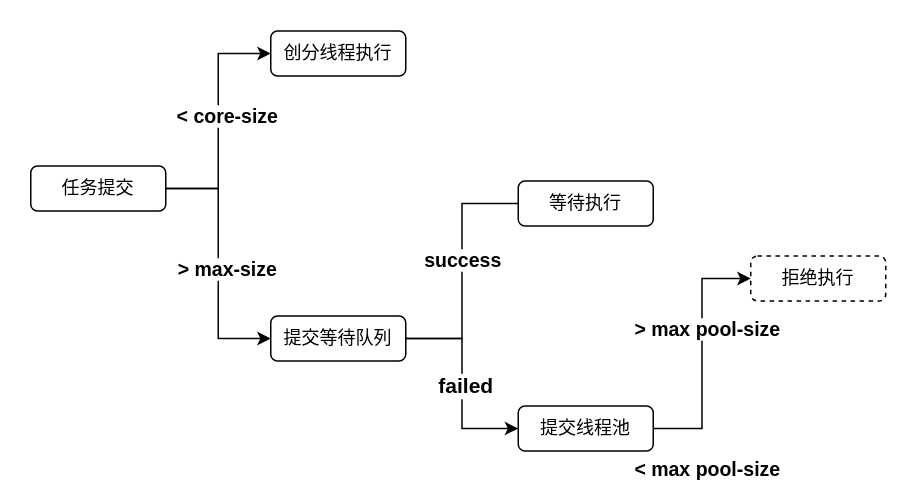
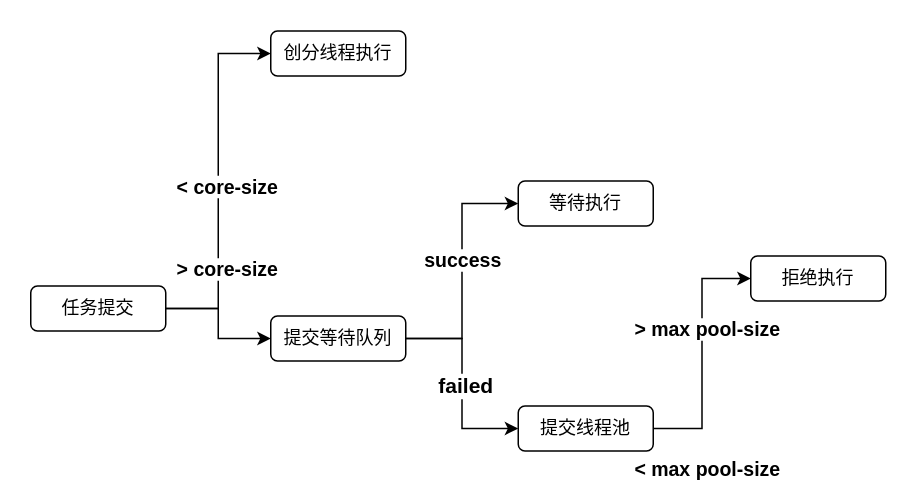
node "任务提交": moved (98, 188) -> (98, 308)
edge "等待执行" -- "提交等待队列": arrowhead none -> classic
node "> max-size": label "> max-size" -> "> core-size"
node "拒绝执行": style dashed -> solid
